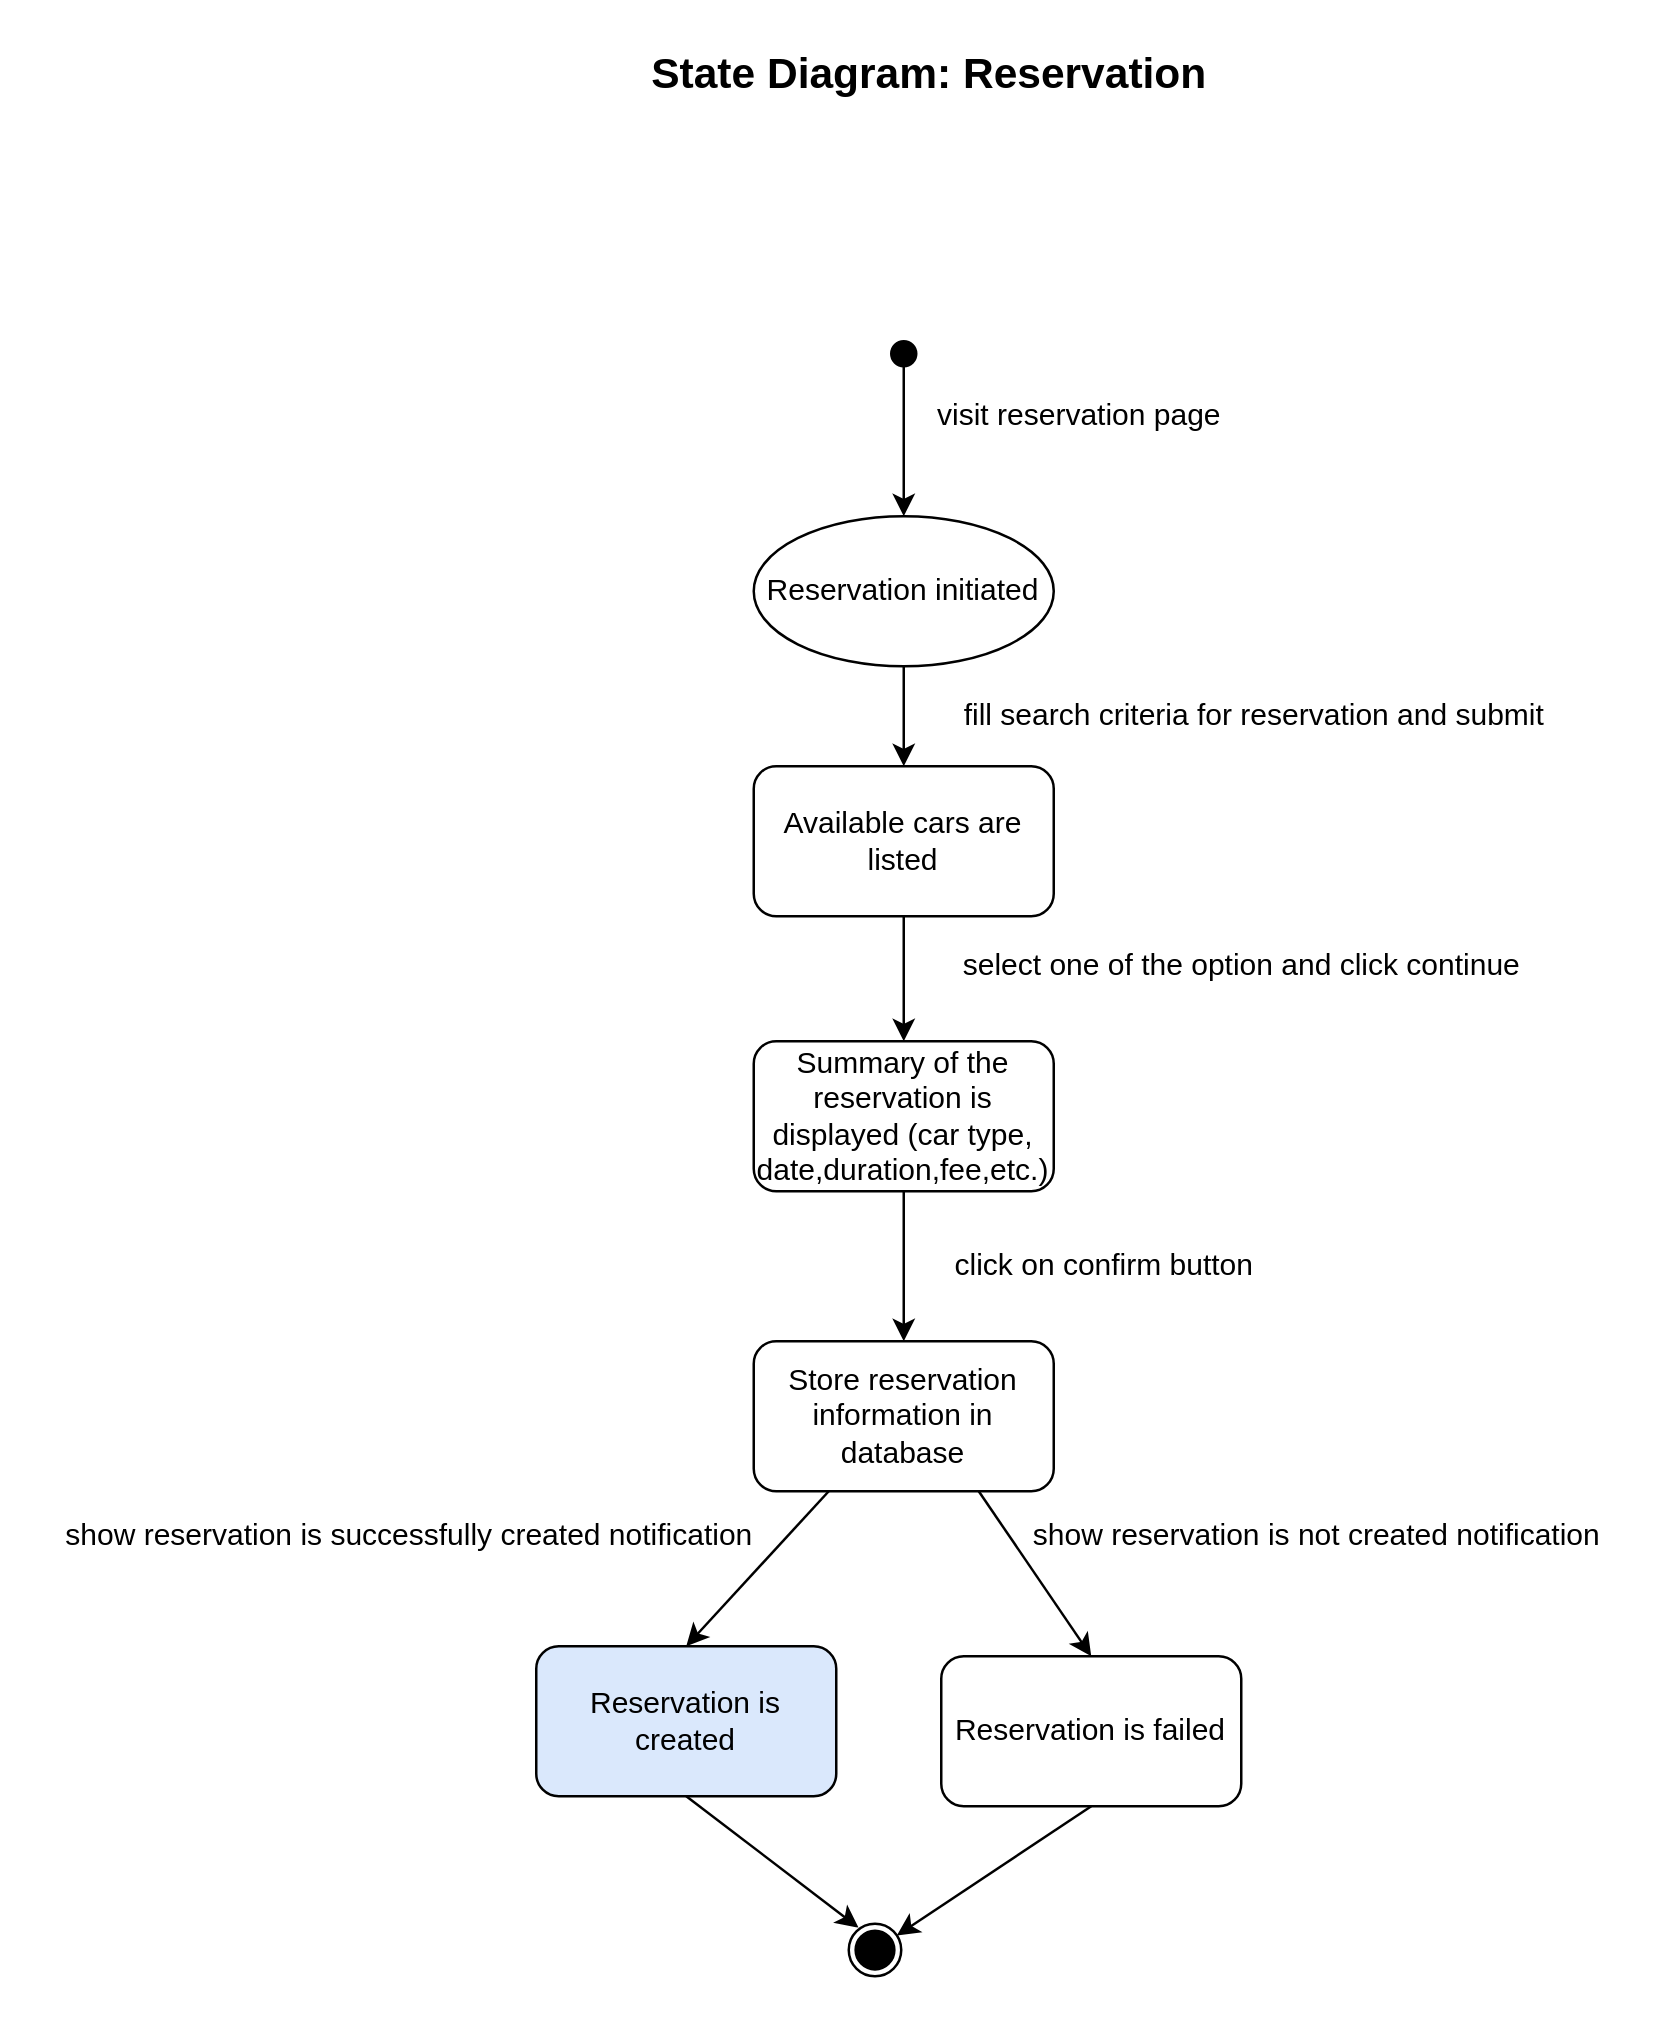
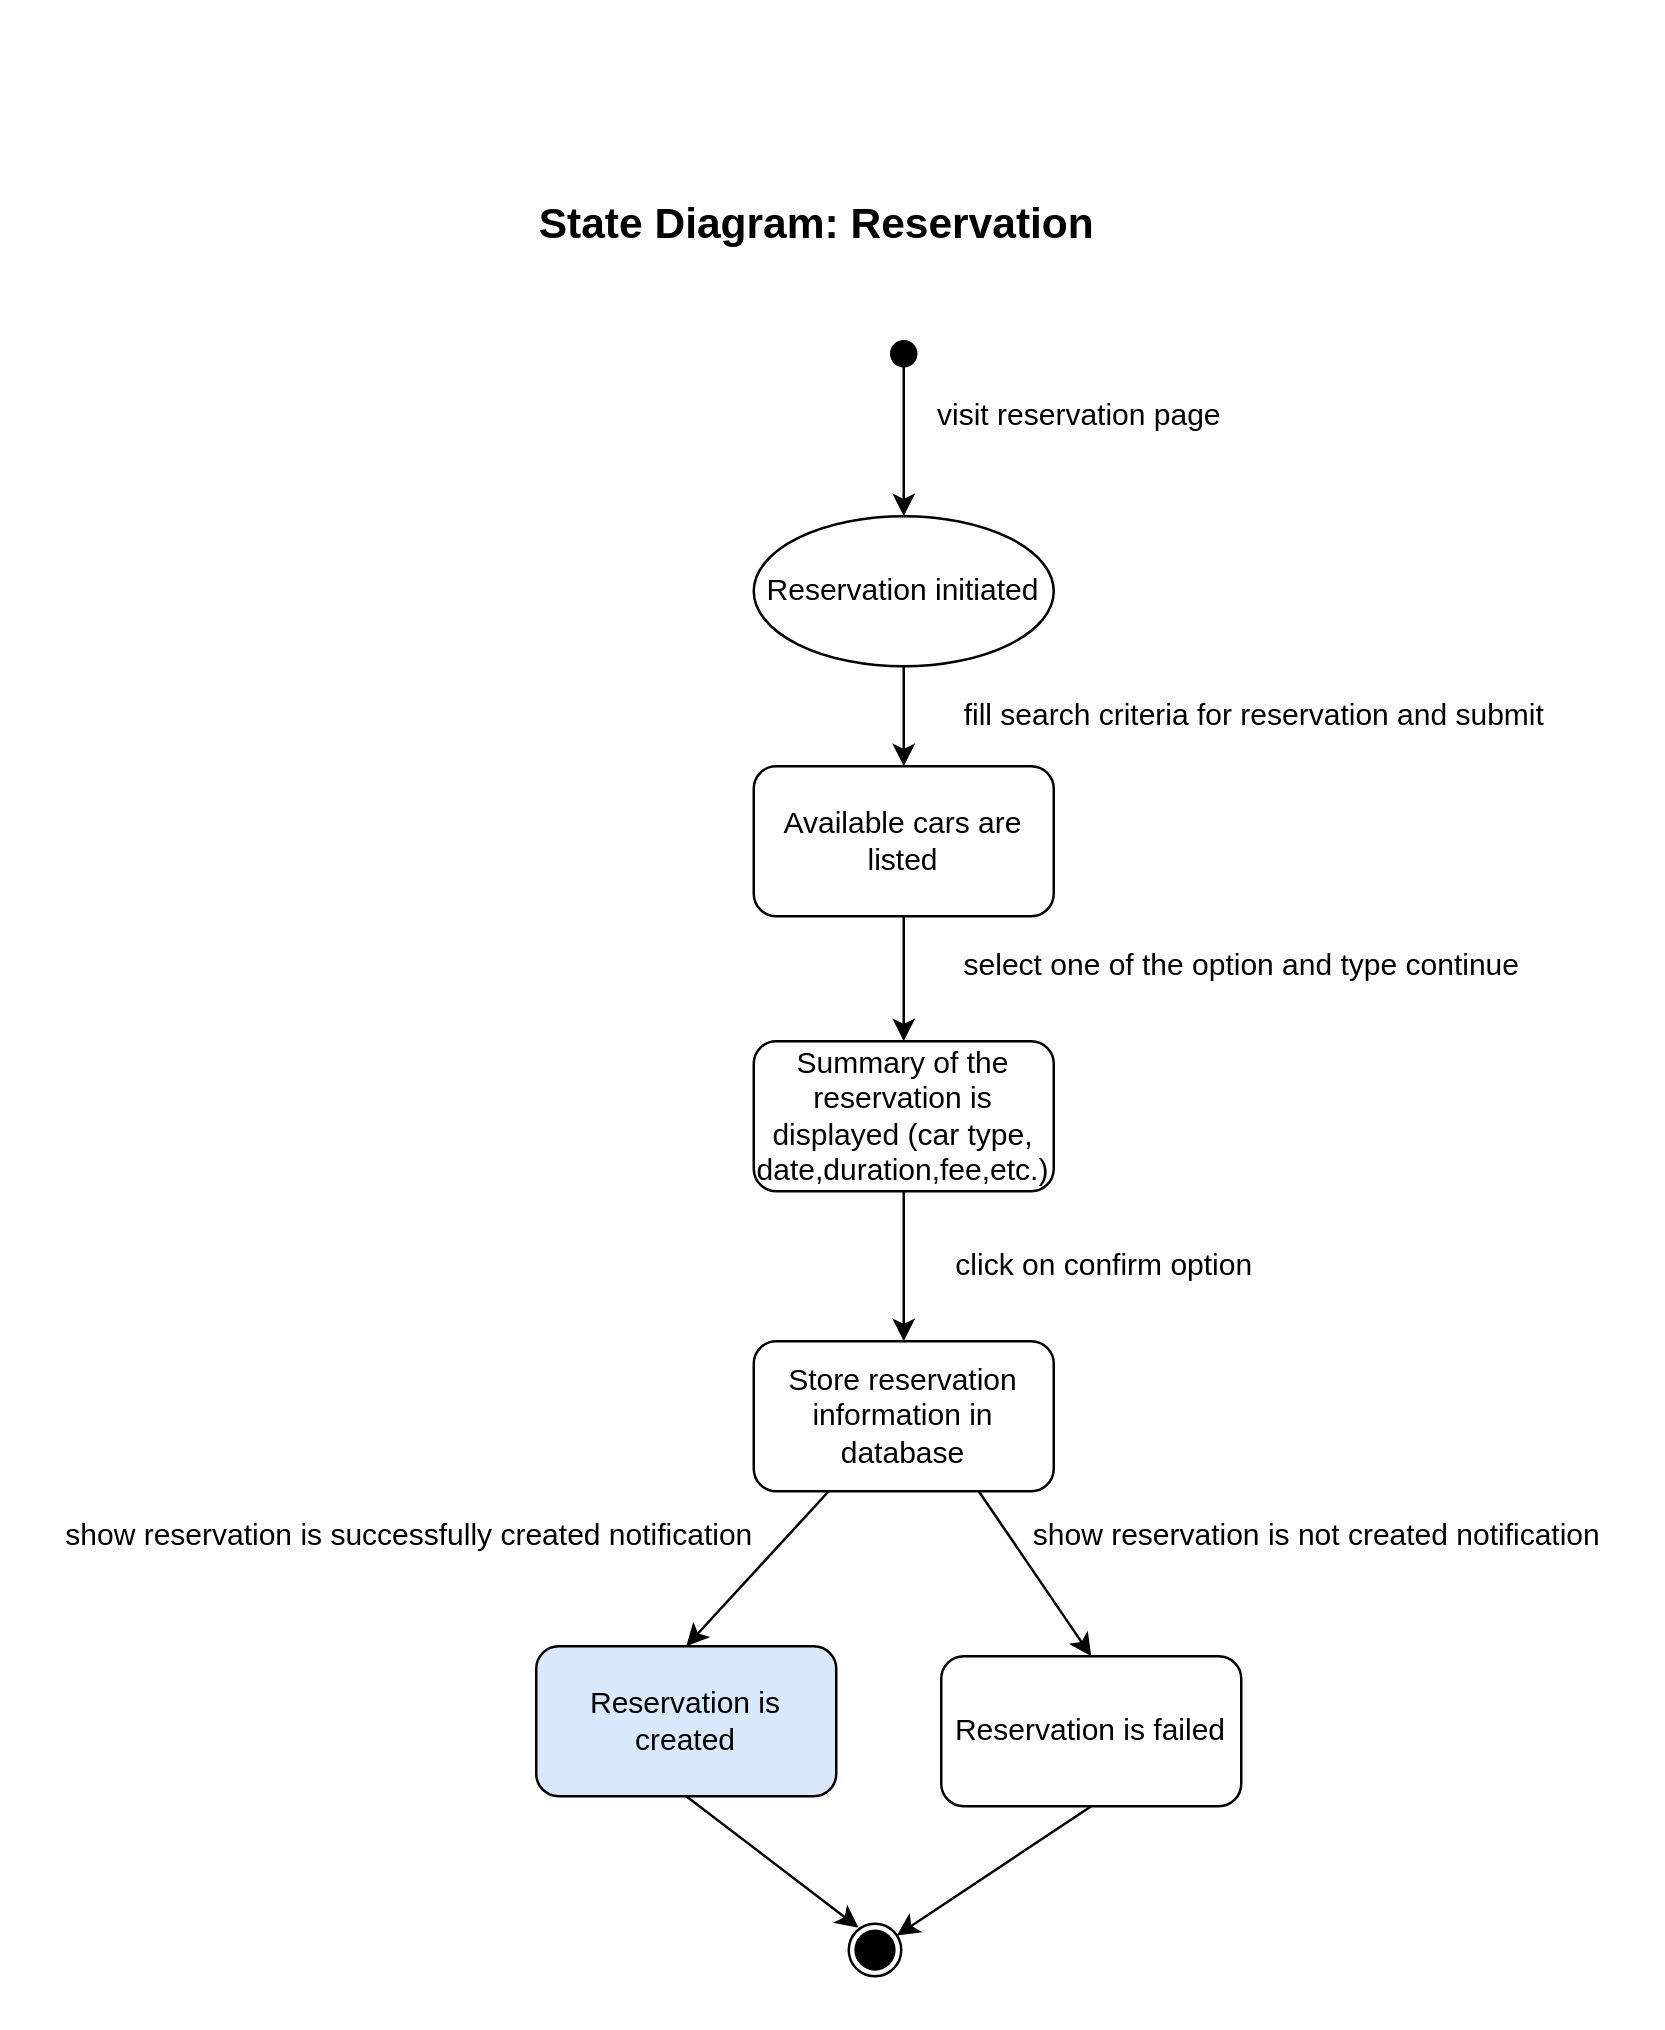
node "State Diagram: Reservation": moved (929, 75) -> (816, 225)
node "select one of the option and click continue": label "select one of the option and click continue" -> "select one of the option and type continue"
node "click on confirm button": label "click on confirm button" -> "click on confirm option"
